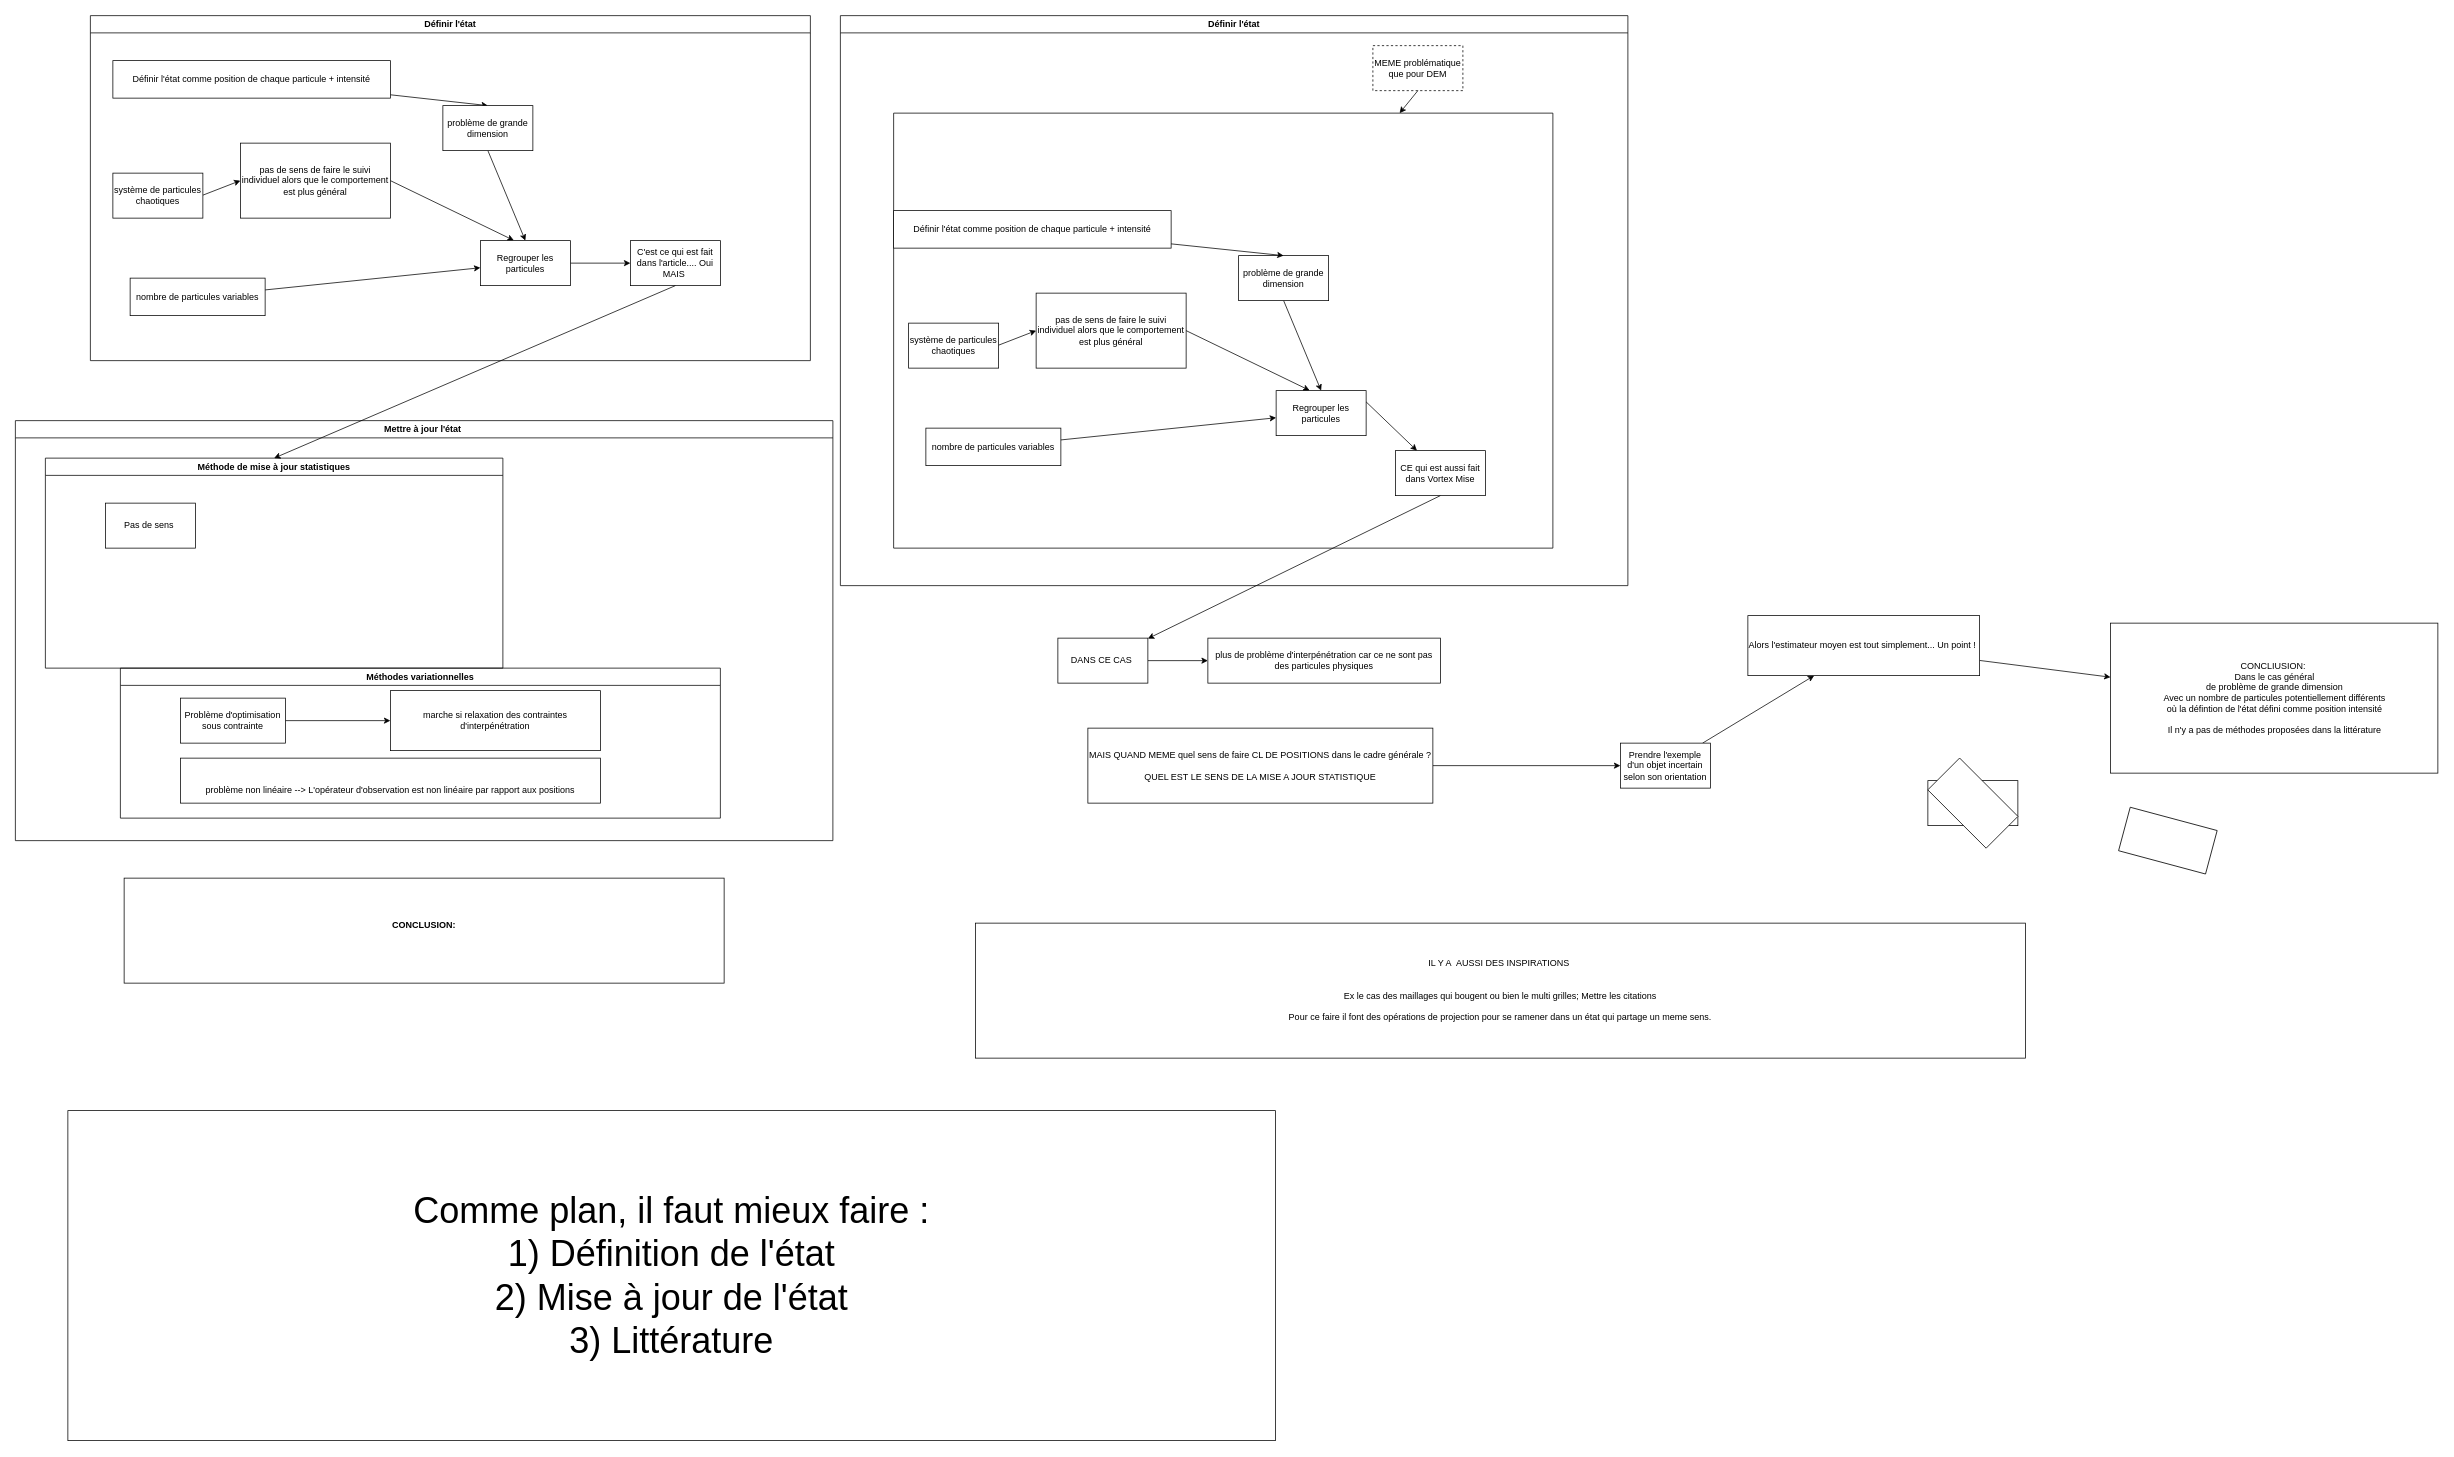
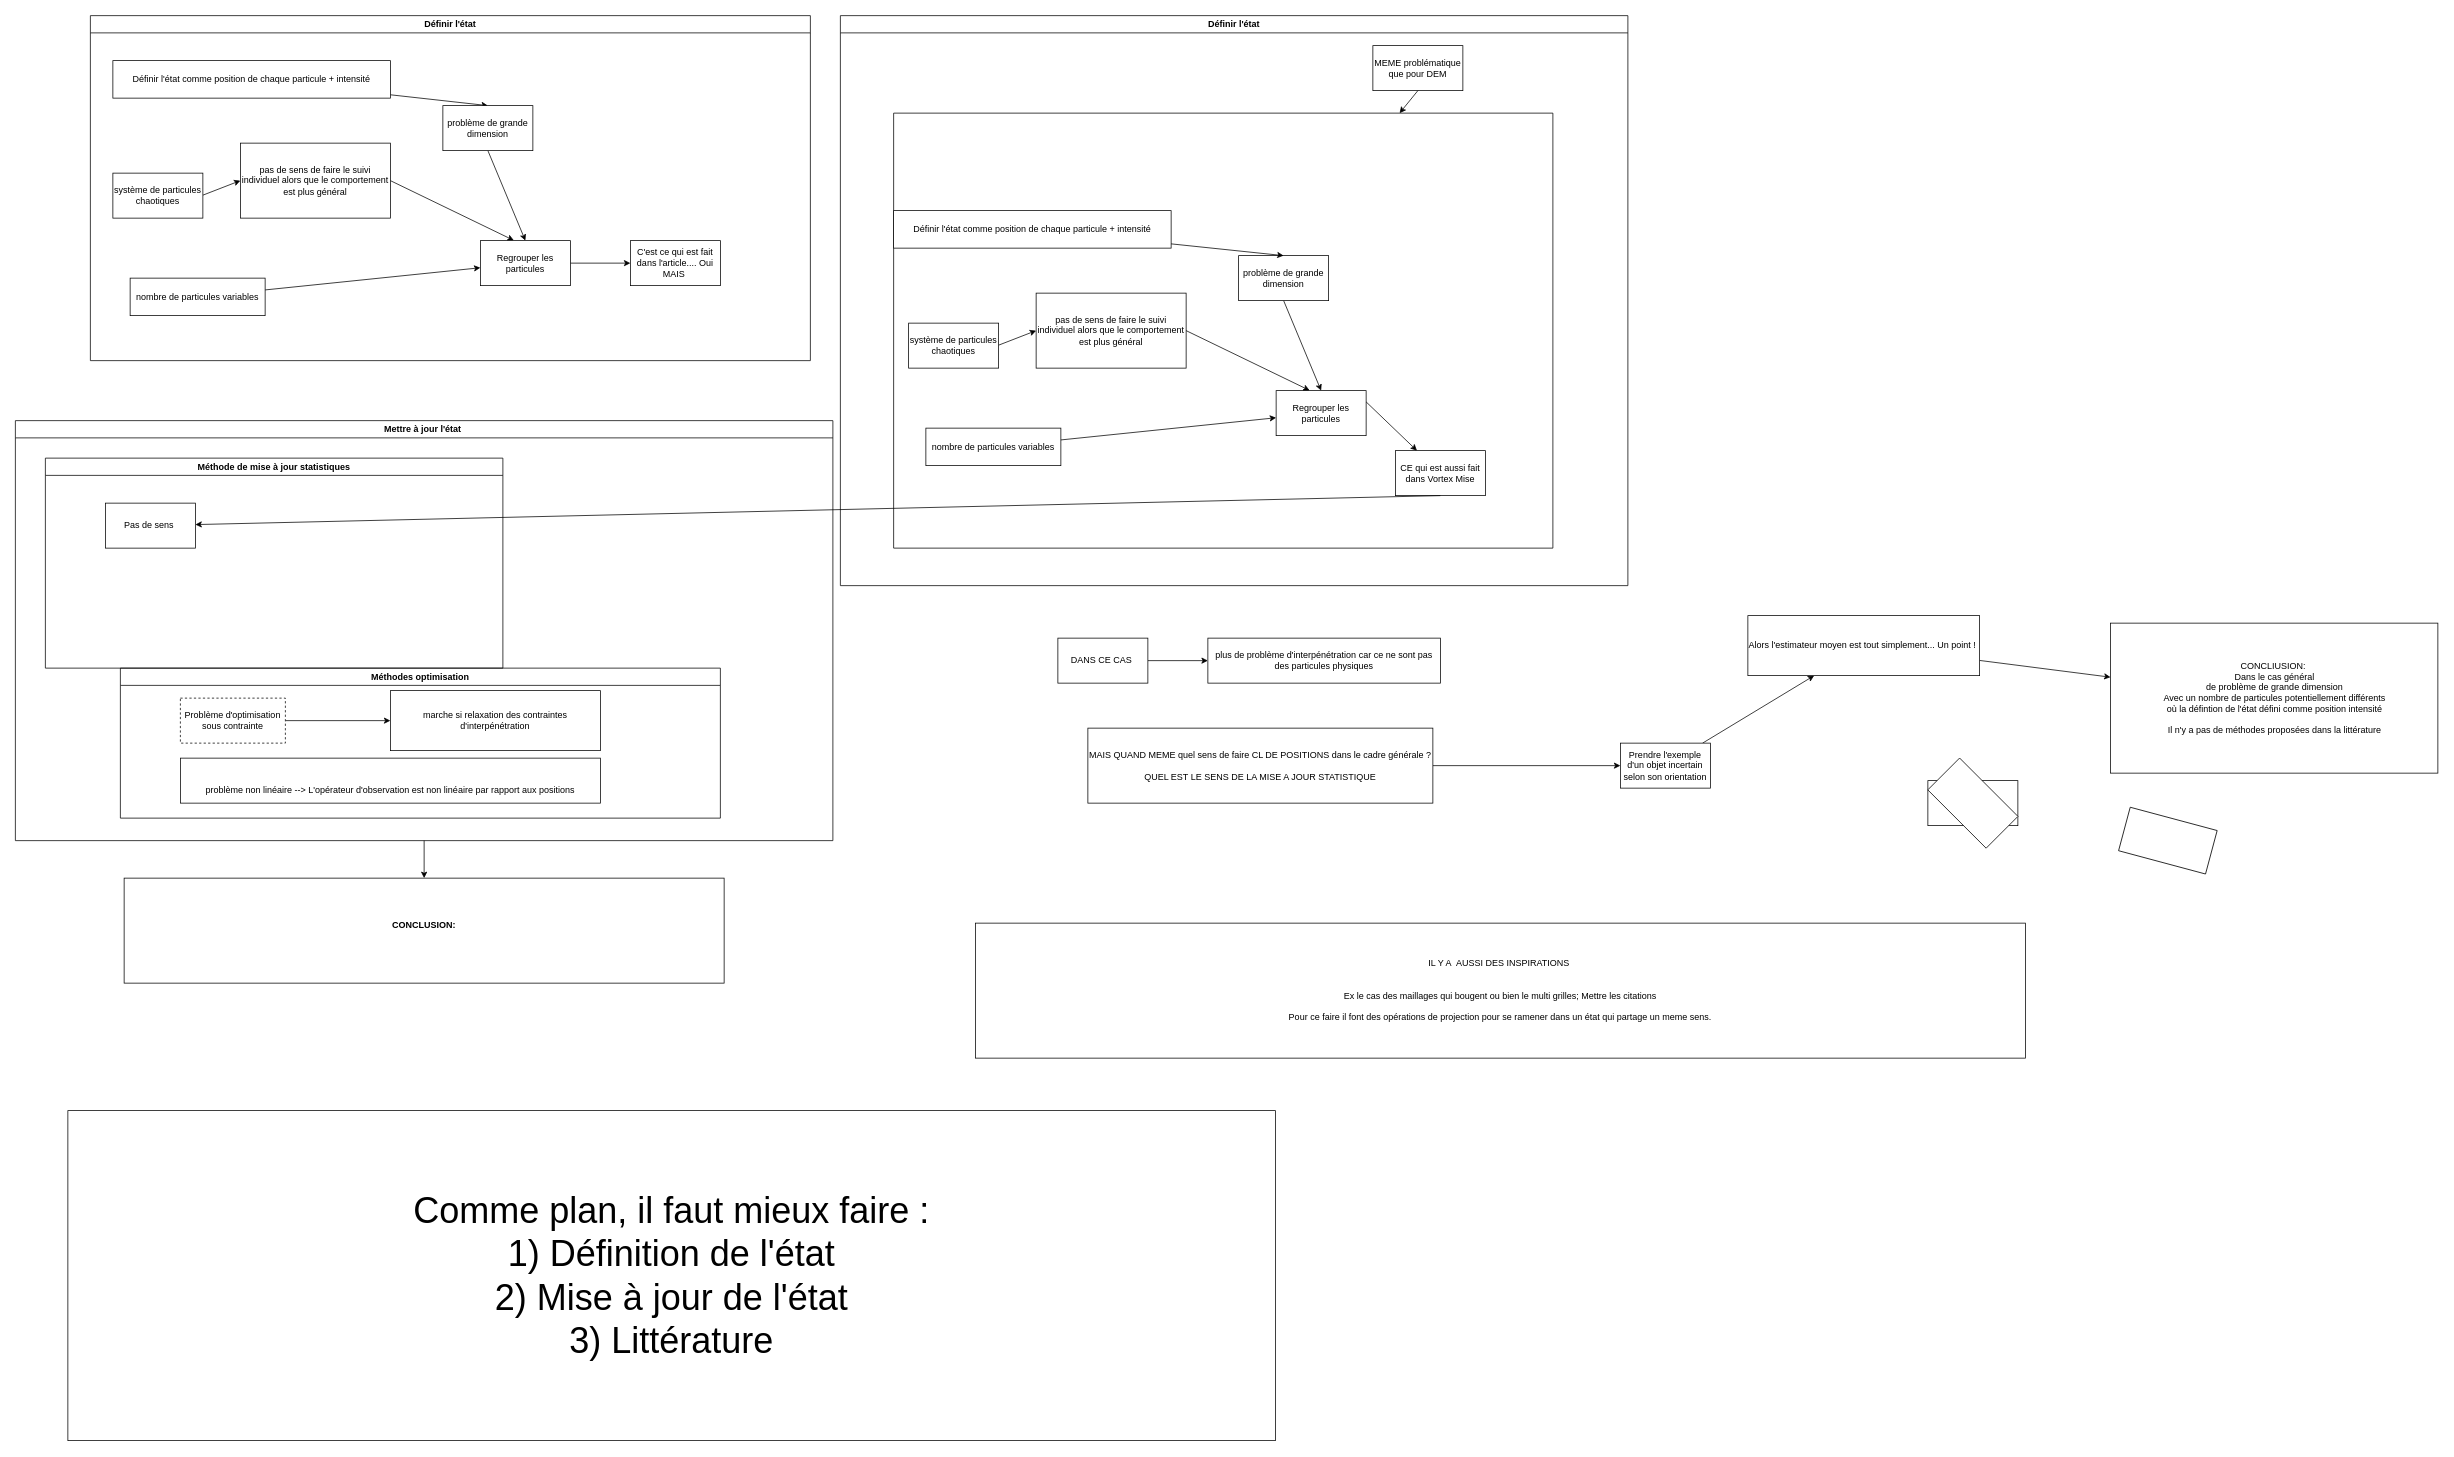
node "MEME problématique que pour DEM": style dashed -> solid
edge "C'est ce qui est fait dans l'article.... Oui MAIS" -> "Méthode de mise à jour statistiques": removed
edge "CE qui est aussi fait dans Vortex Mise" -> "DANS CE CAS": now "CE qui est aussi fait dans Vortex Mise" -> "Pas de sens"
node "Méthodes variationnelles": label "Méthodes variationnelles" -> "Méthodes optimisation"
node "Problème d'optimisation sous contrainte": style solid -> dashed
edge "Mettre à jour l'état" -> "CONCLUSION:": added
